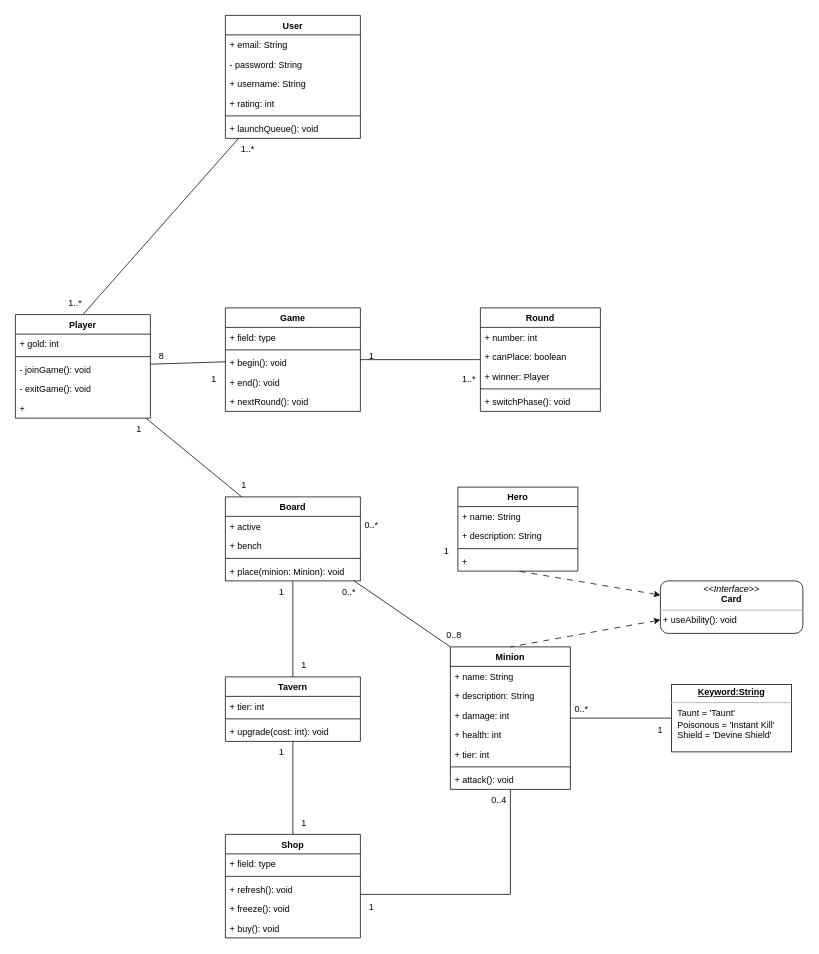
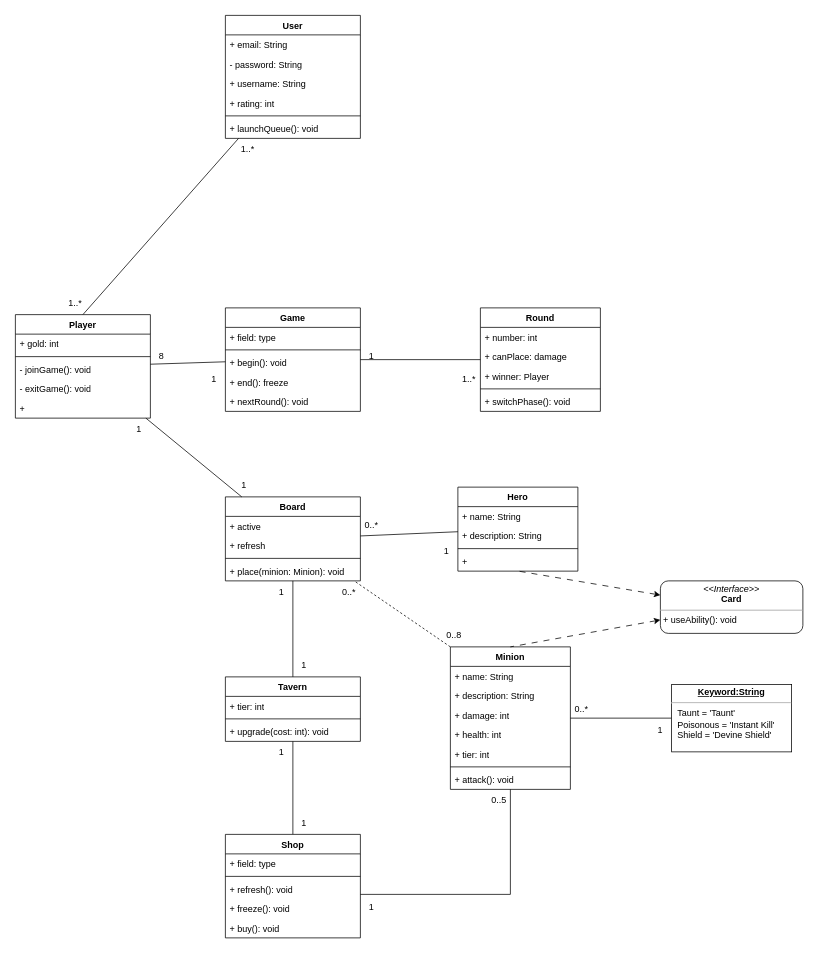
node "+ canPlace: boolean": label "+ canPlace: boolean" -> "+ canPlace: damage"
node "+ end(): void": label "+ end(): void" -> "+ end(): freeze"
edge "Hero" -- "Board": added
node "+ bench": label "+ bench" -> "+ refresh"
edge "Board" -- "Minion": style solid -> dashed
node "0..4": label "0..4" -> "0..5"
